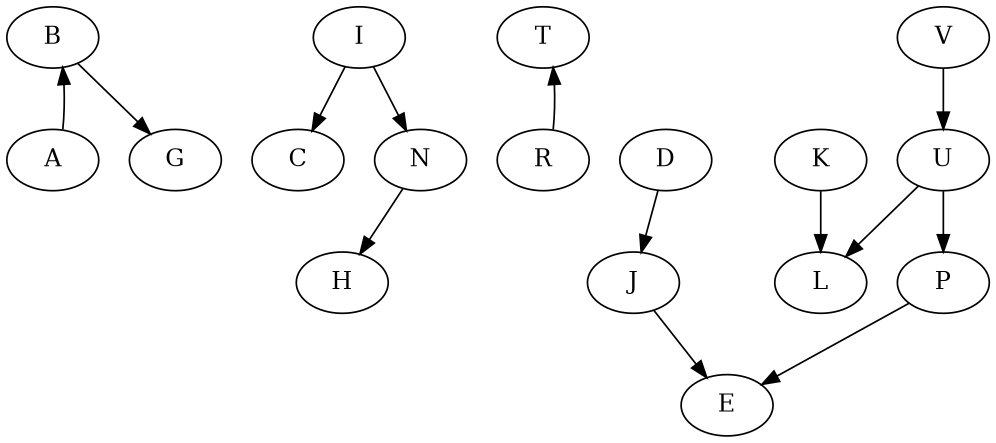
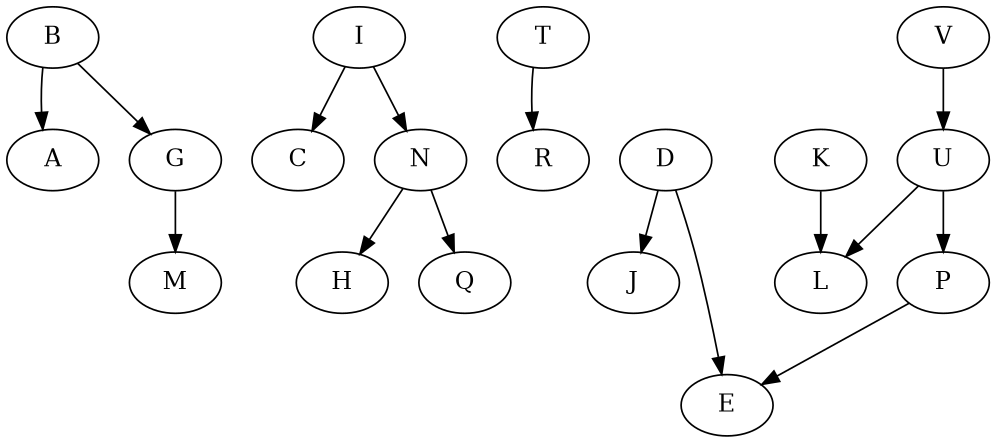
edge "A" -> "B": reversed
edge "R" -> "T": reversed
node "M": added
node "Q": added
edge "J" -> "E": now "D" -> "E"
